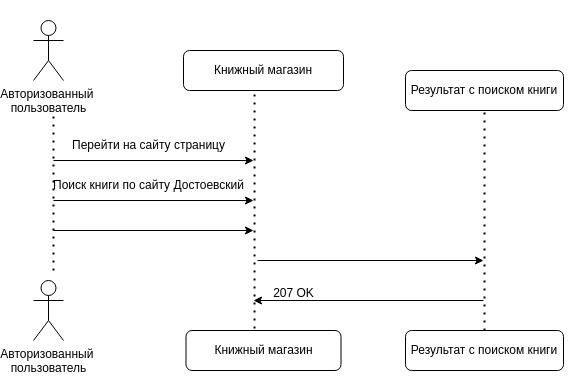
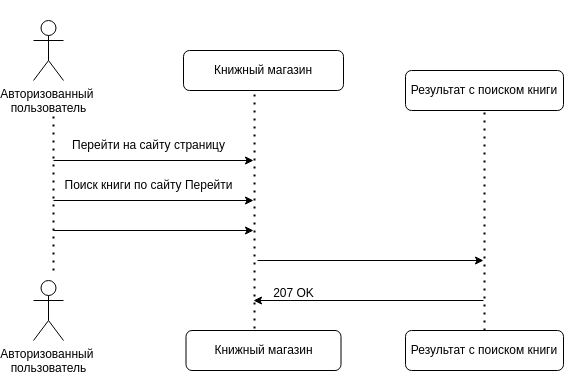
node "Поиск книги по сайту Достоевский": label "Поиск книги по сайту Достоевский" -> "Поиск книги по сайту Перейти"
